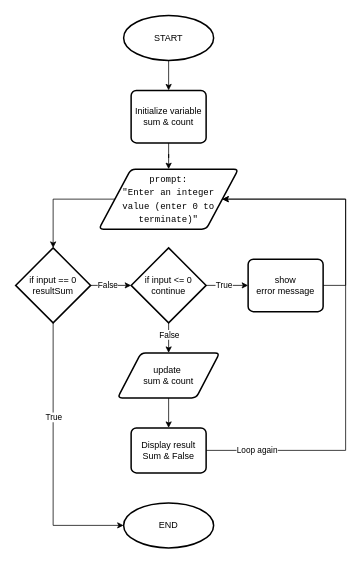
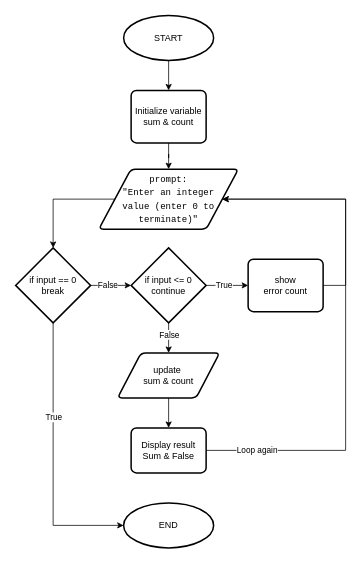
node "if input == 0 resultSum": label "if input == 0 resultSum" -> "if input == 0 break"
node "showerror message": label "showerror message" -> "showerror count"
